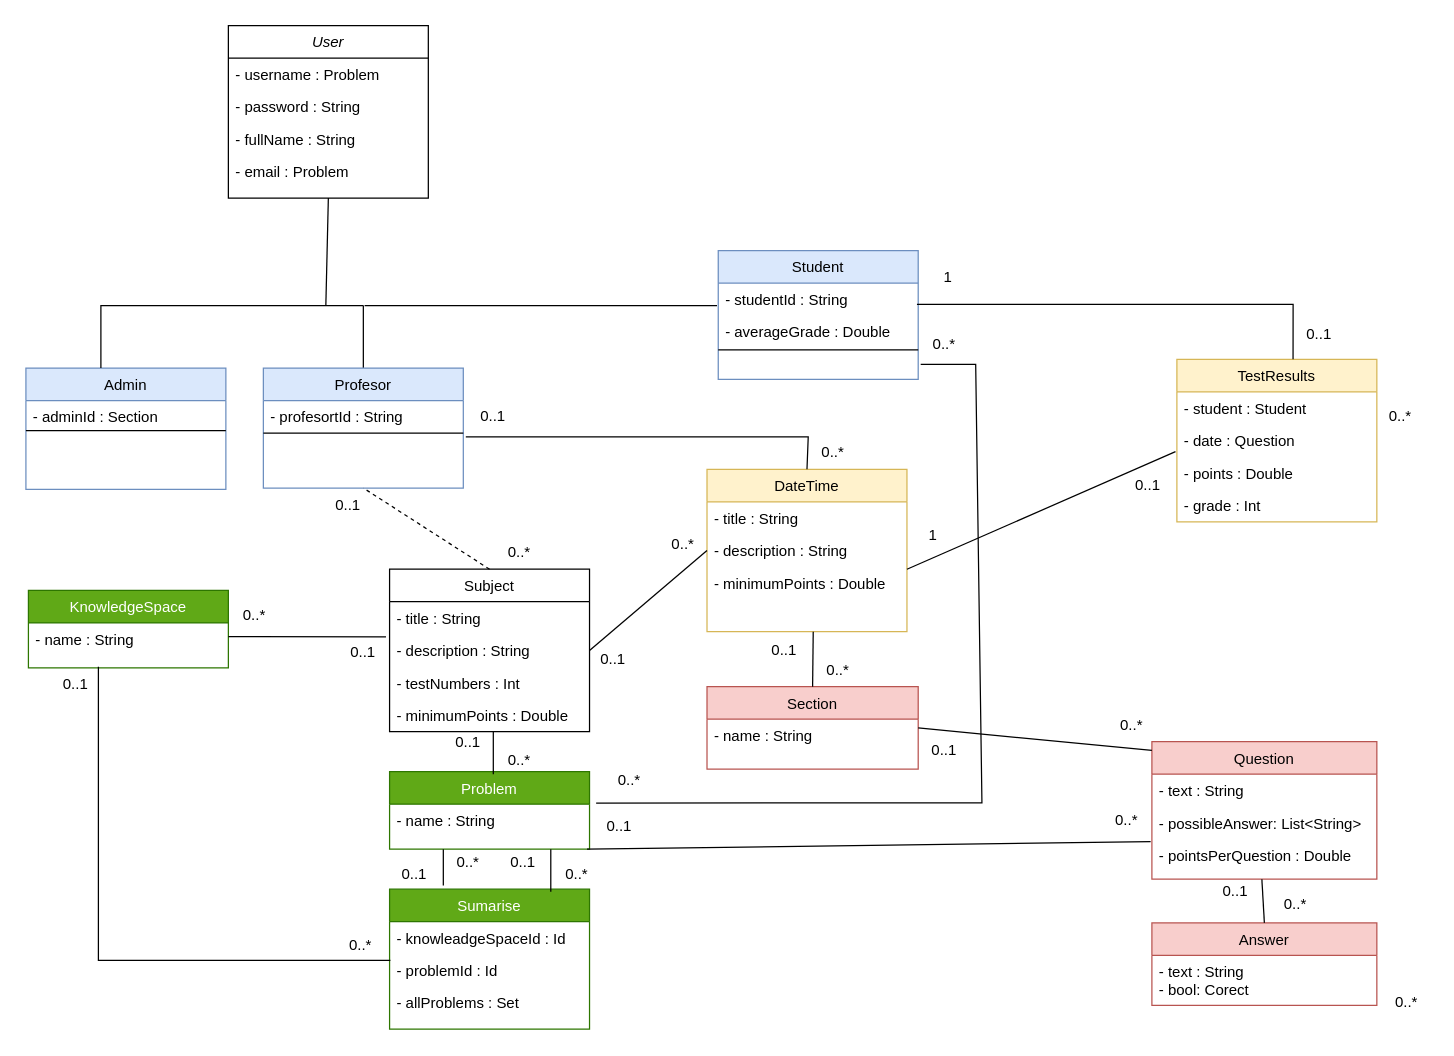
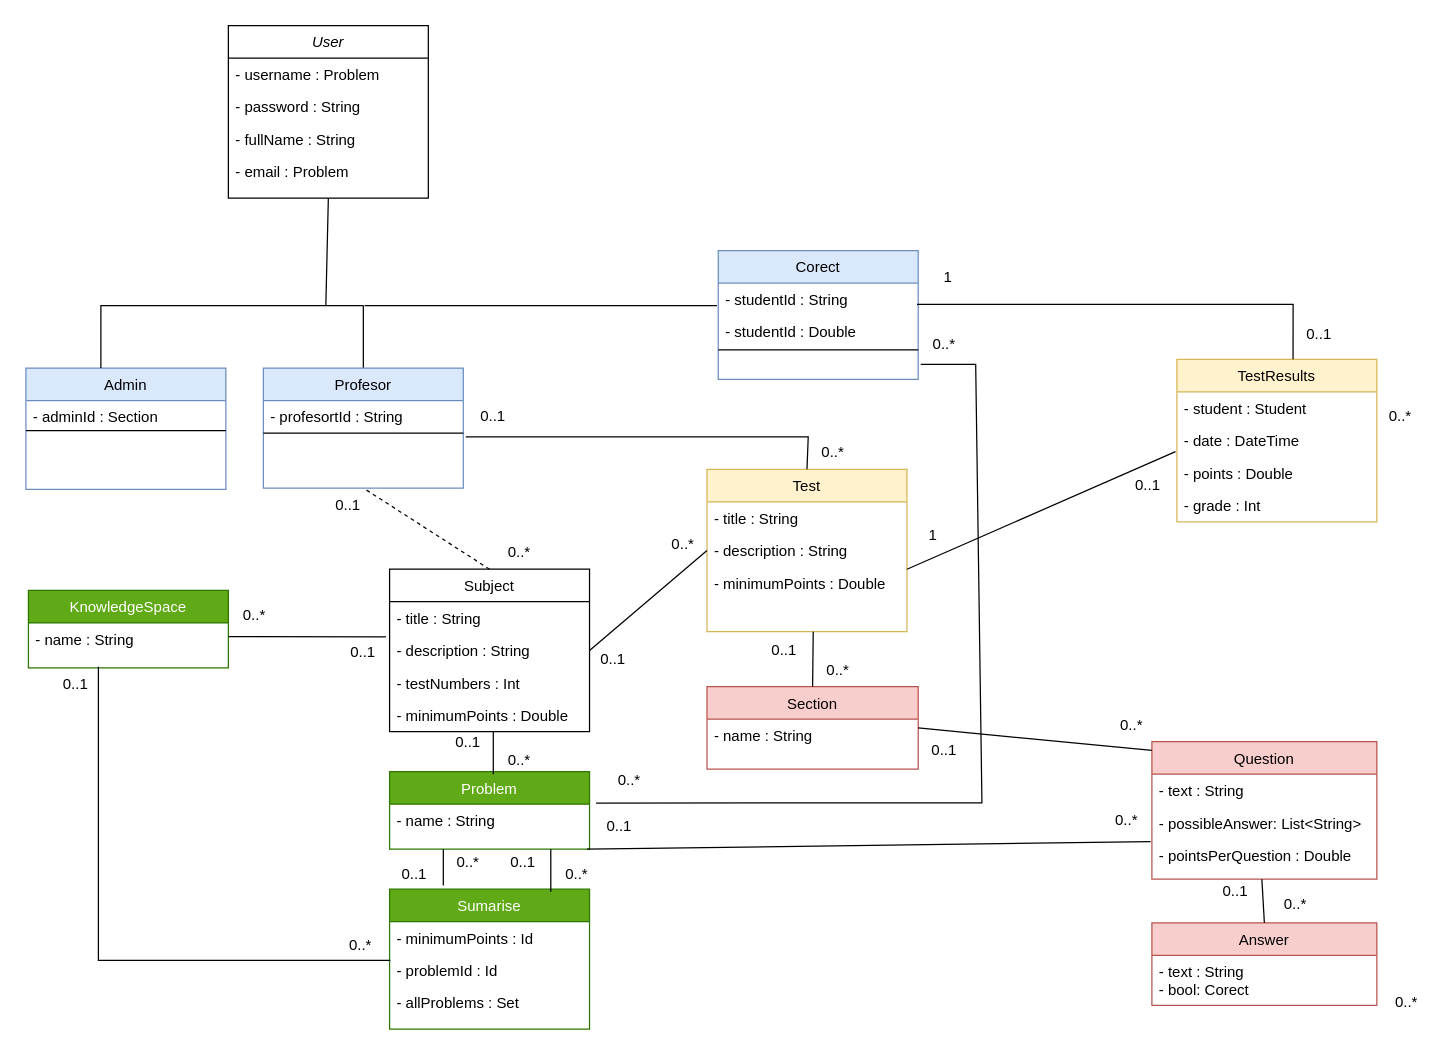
node "Student": label "Student" -> "Corect"
node "- averageGrade : Double": label "- averageGrade : Double" -> "- studentId : Double"
node "- date : Question": label "- date : Question" -> "- date : DateTime"
node "DateTime": label "DateTime" -> "Test"
node "- knowleadgeSpaceId : Id": label "- knowleadgeSpaceId : Id" -> "- minimumPoints : Id"
